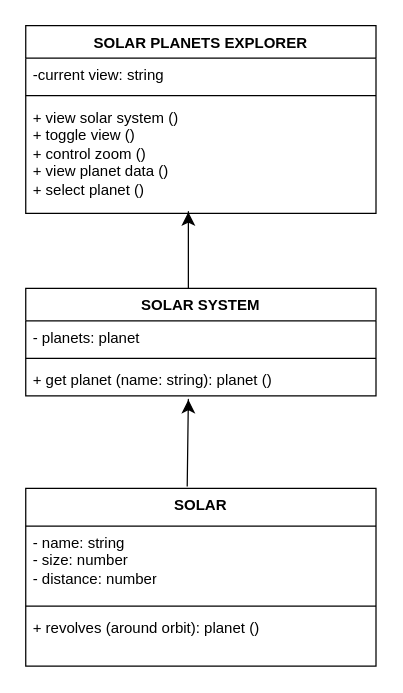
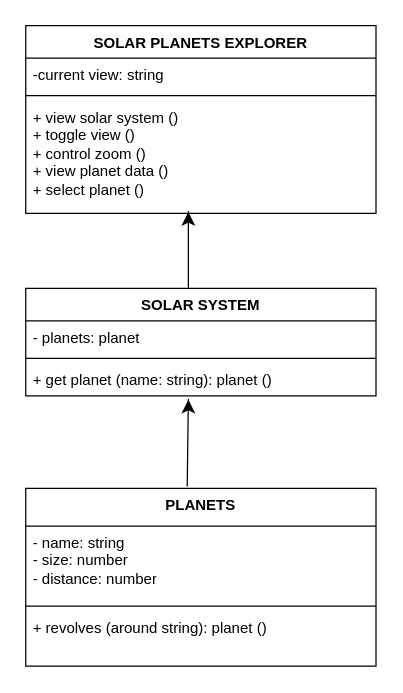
node "SOLAR": label "SOLAR" -> "PLANETS"
node "+ revolves (around orbit): planet ()": label "+ revolves (around orbit): planet ()" -> "+ revolves (around string): planet ()"
